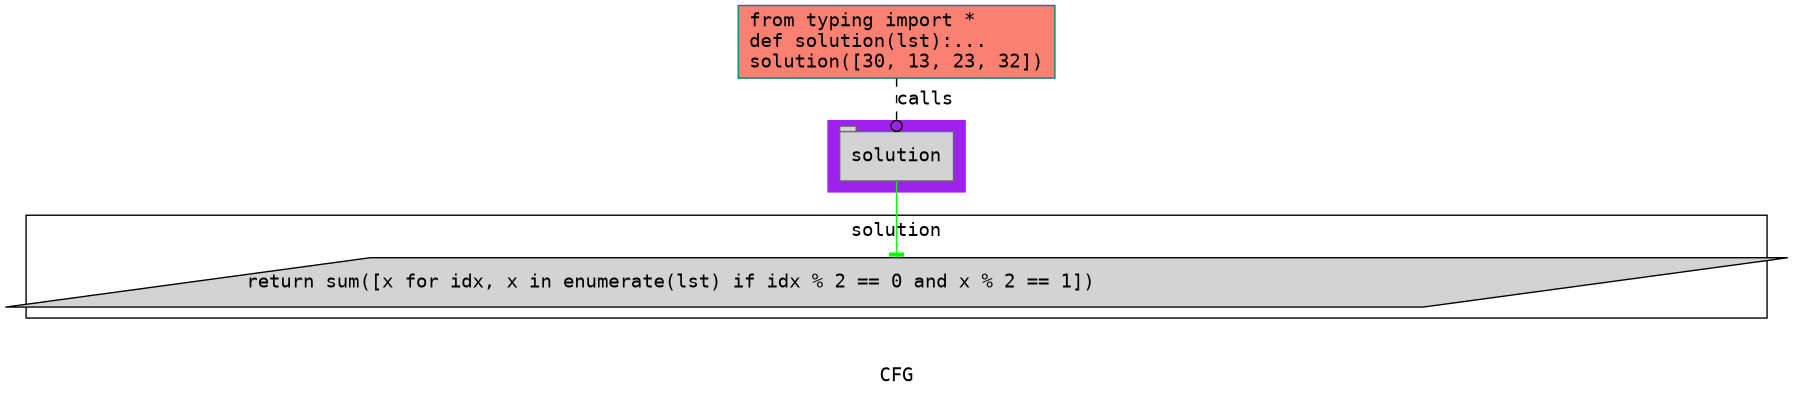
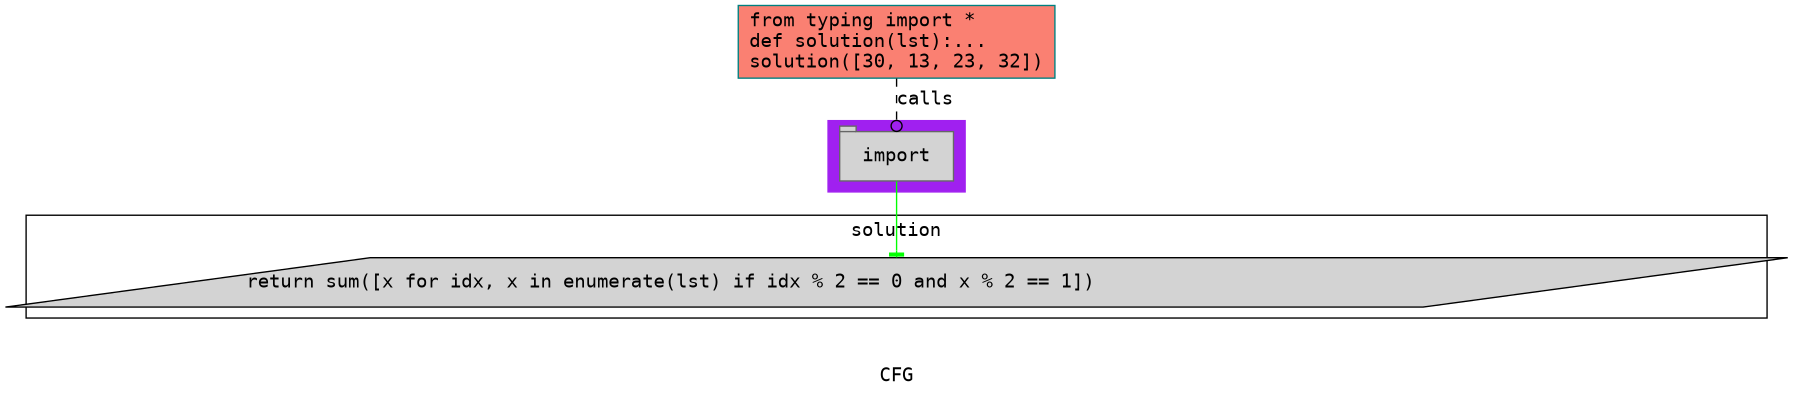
node "solution": label "solution" -> "import"
